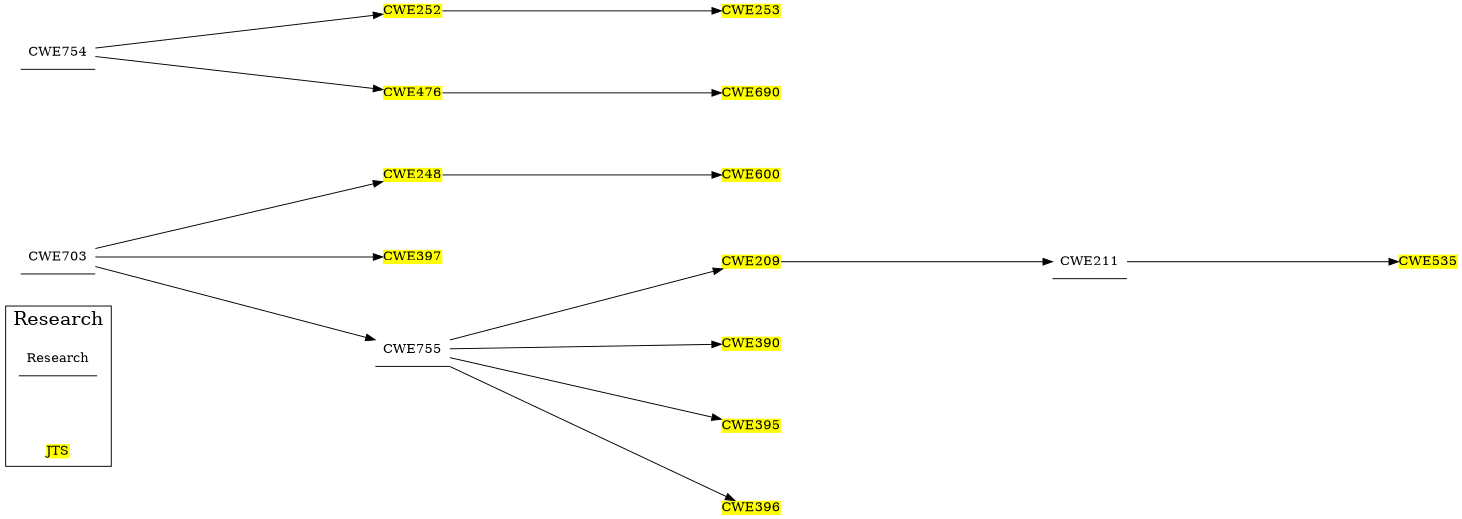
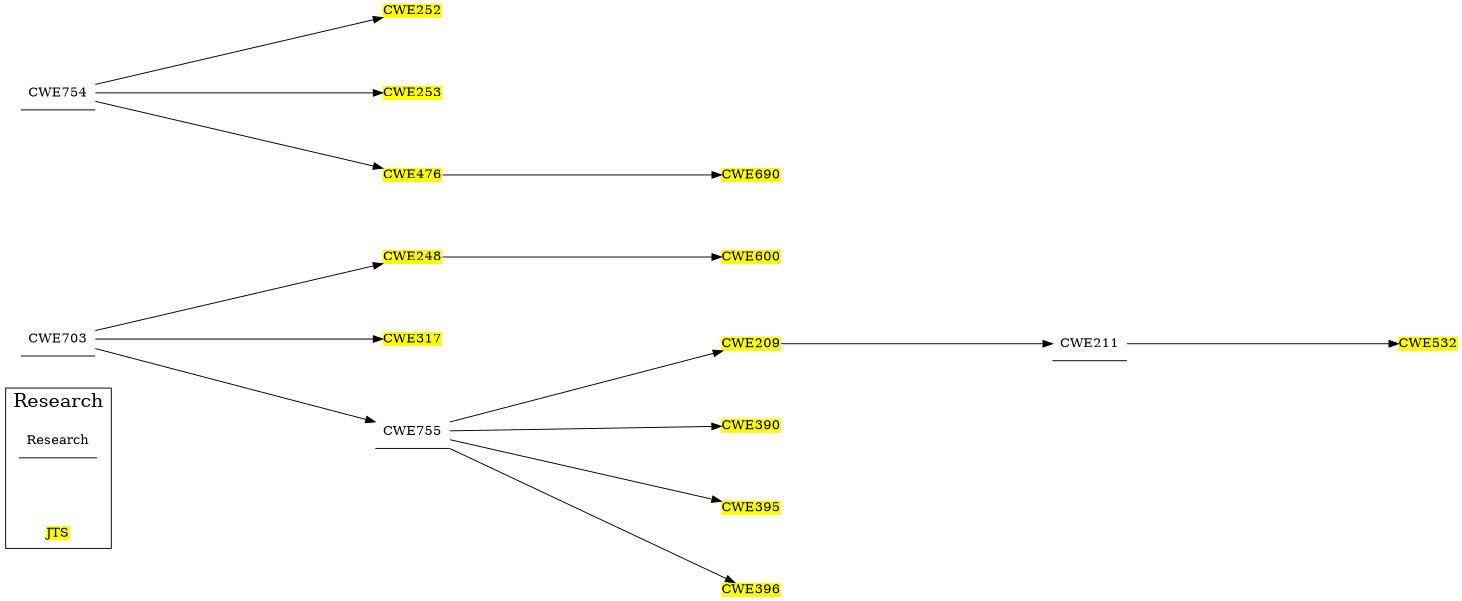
edge "CWE252" -> "CWE253": now "CWE754" -> "CWE253"
node "CWE397": label "CWE397" -> "CWE317"
node "CWE535": label "CWE535" -> "CWE532"
